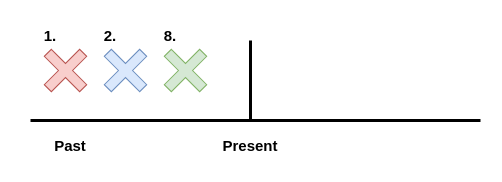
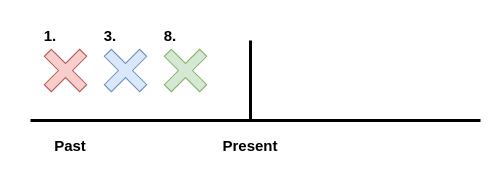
node "2.": label "2." -> "3."
